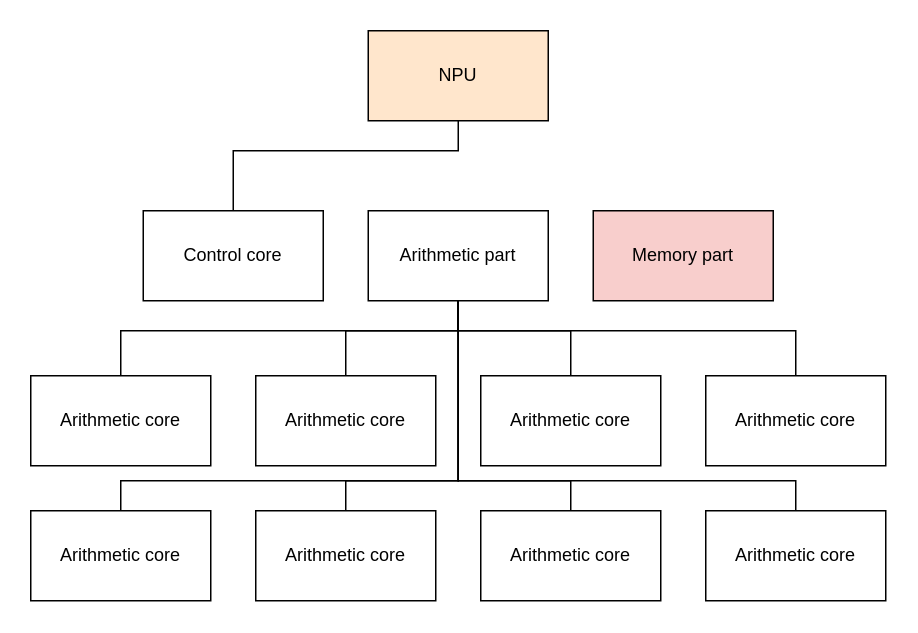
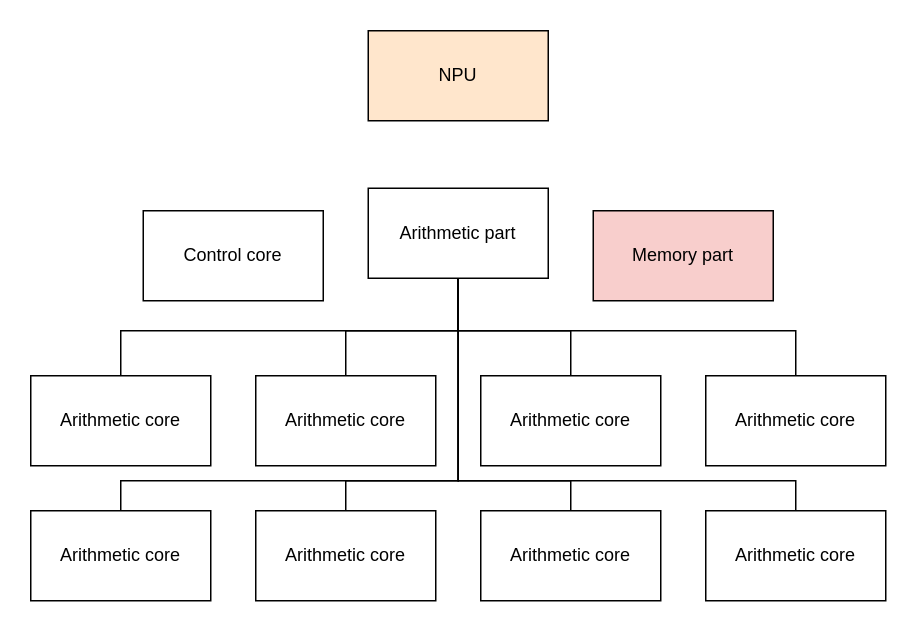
edge "NPU" -- "Control core": removed
node "Arithmetic part": moved (458, 256) -> (458, 233)
